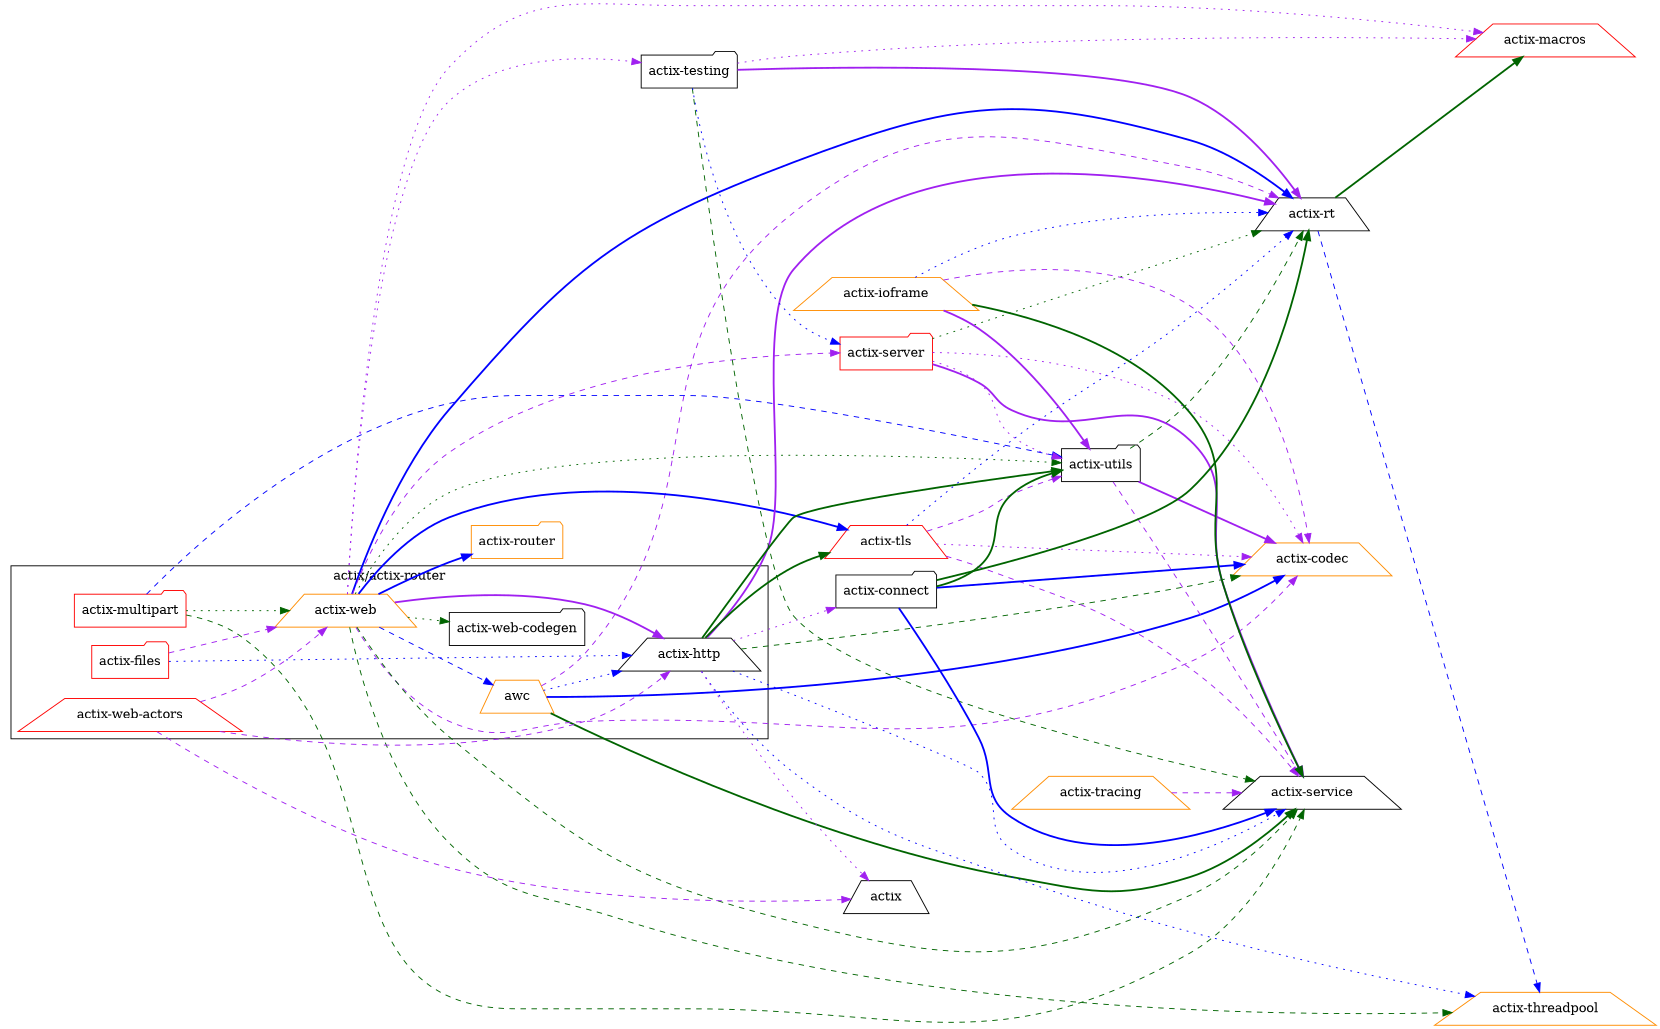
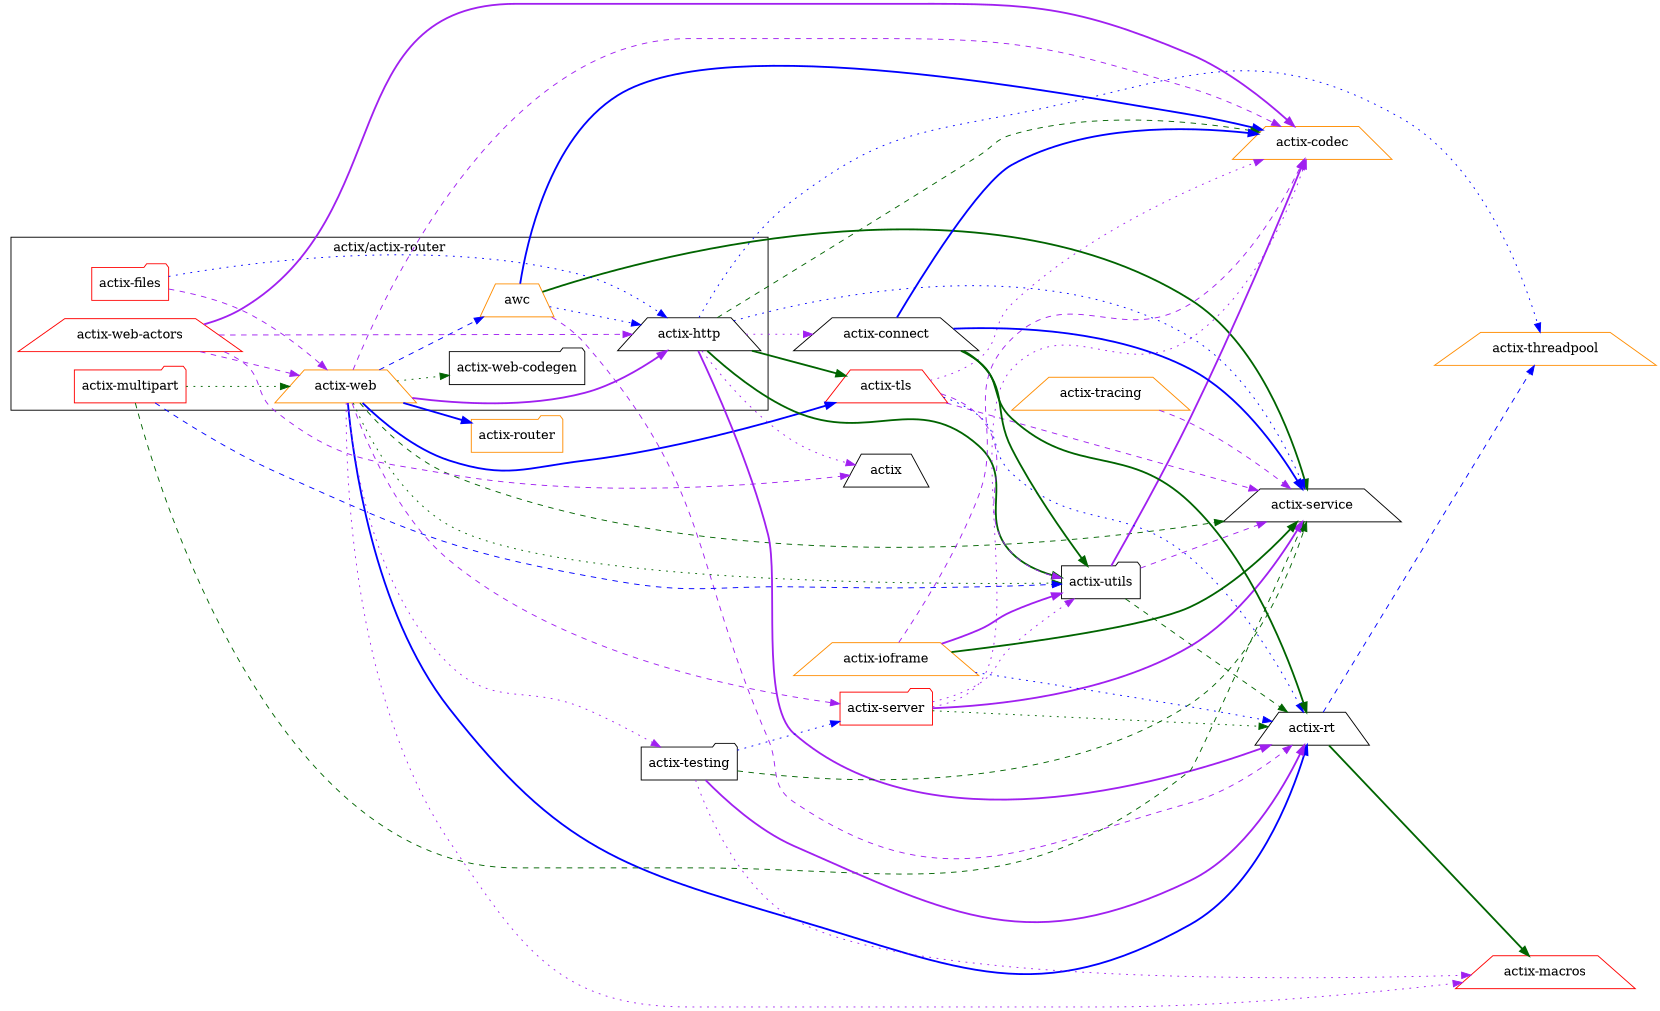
edge "actix-web-actors" -> "actix-codec": added
node "actix-connect": shape folder -> trapezium
edge "actix-web" -> "actix-threadpool": removed
